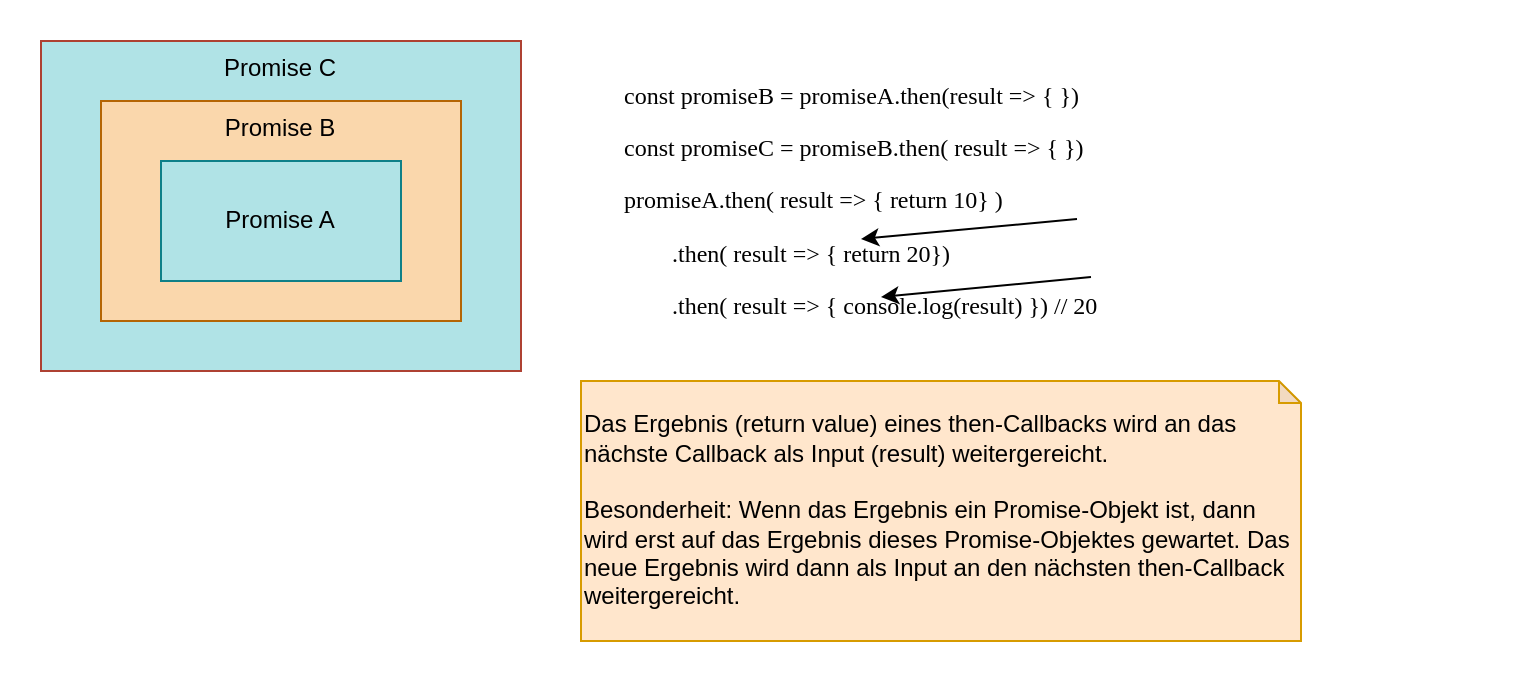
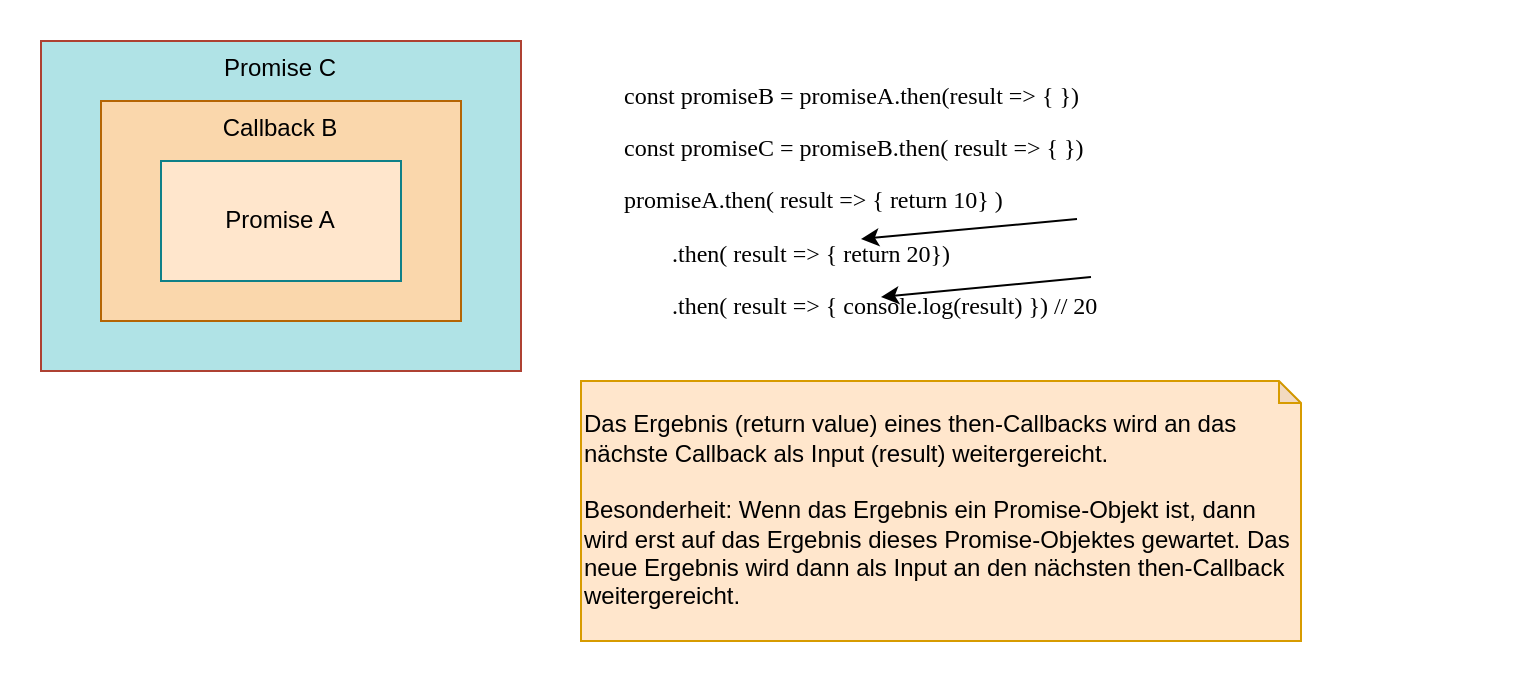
node "Promise B": label "Promise B" -> "Callback B"
node "Promise A": fillcolor #b0e3e6 -> #ffe6cc
